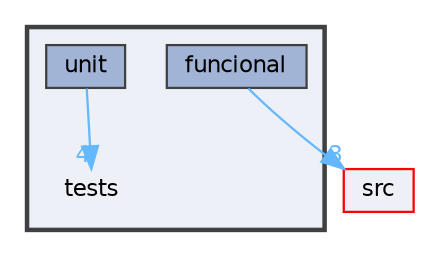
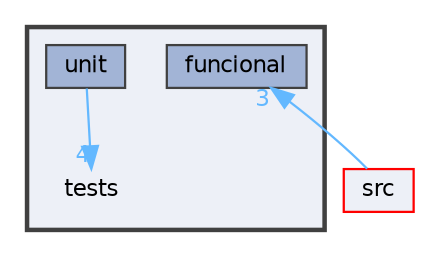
edge "funcional" -> "src": reversed
